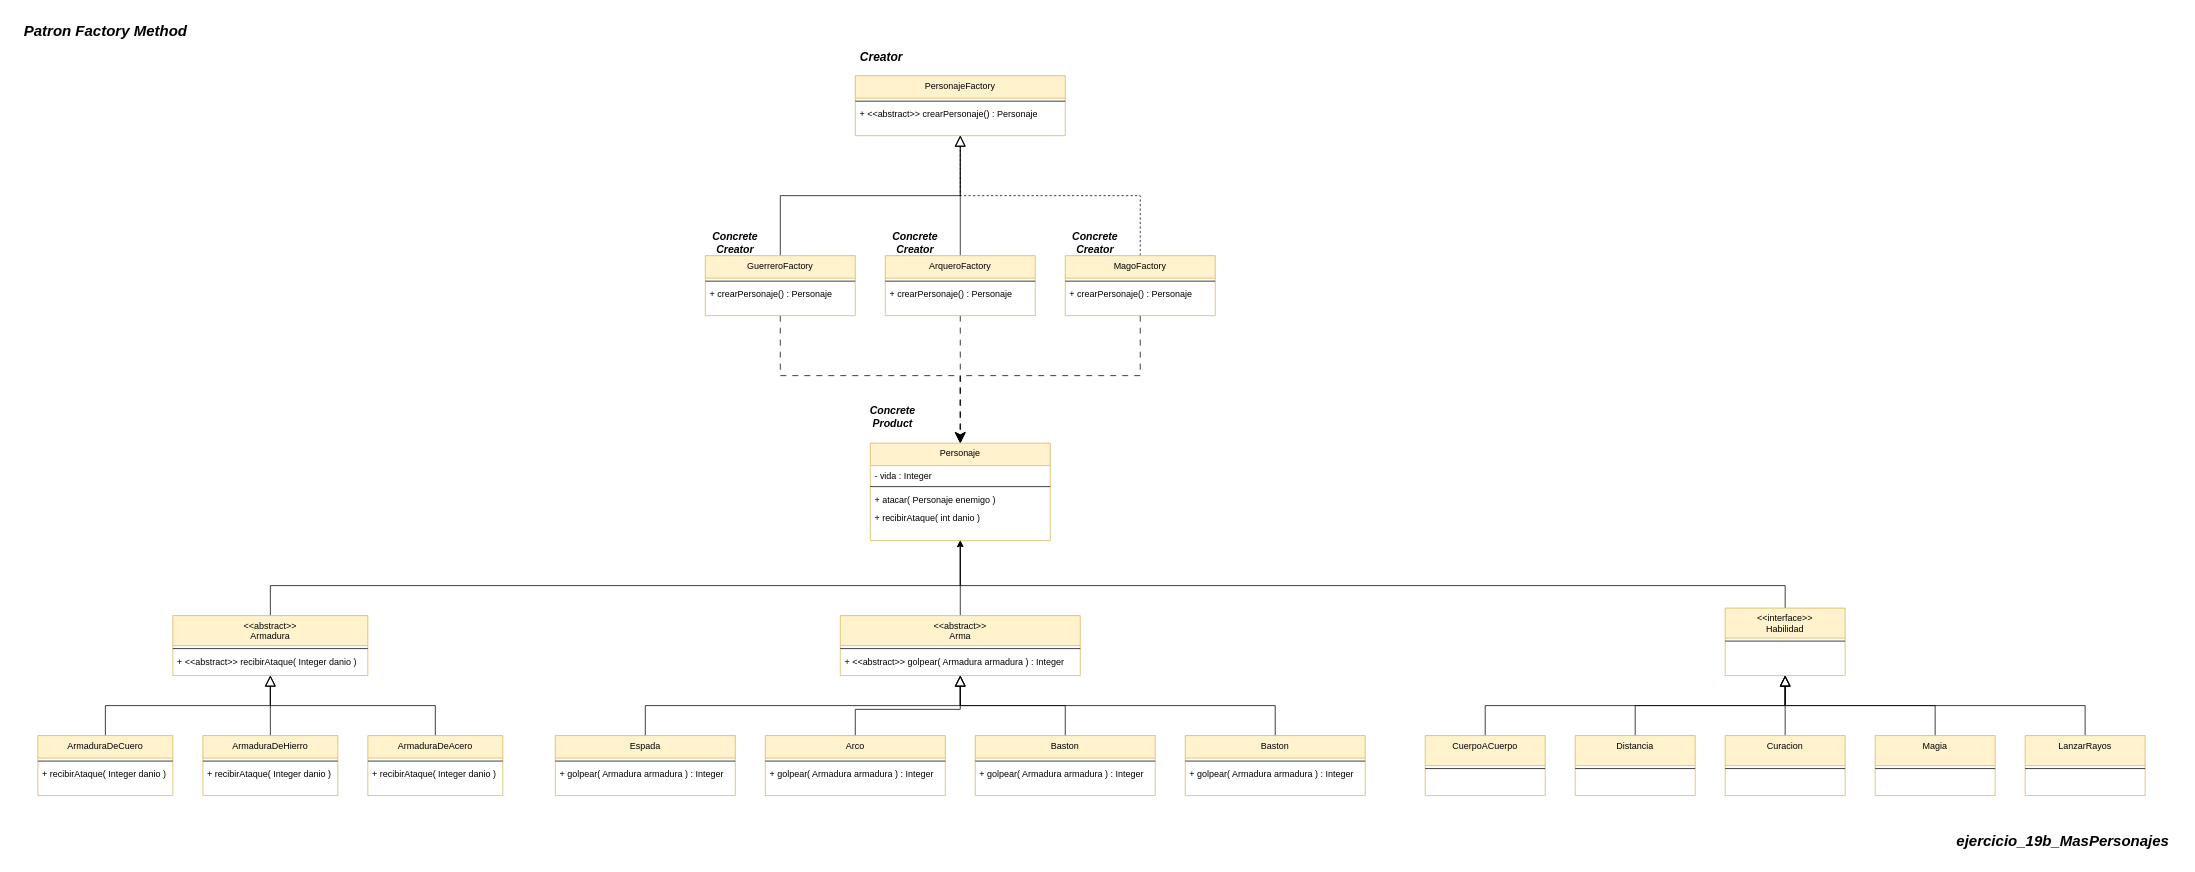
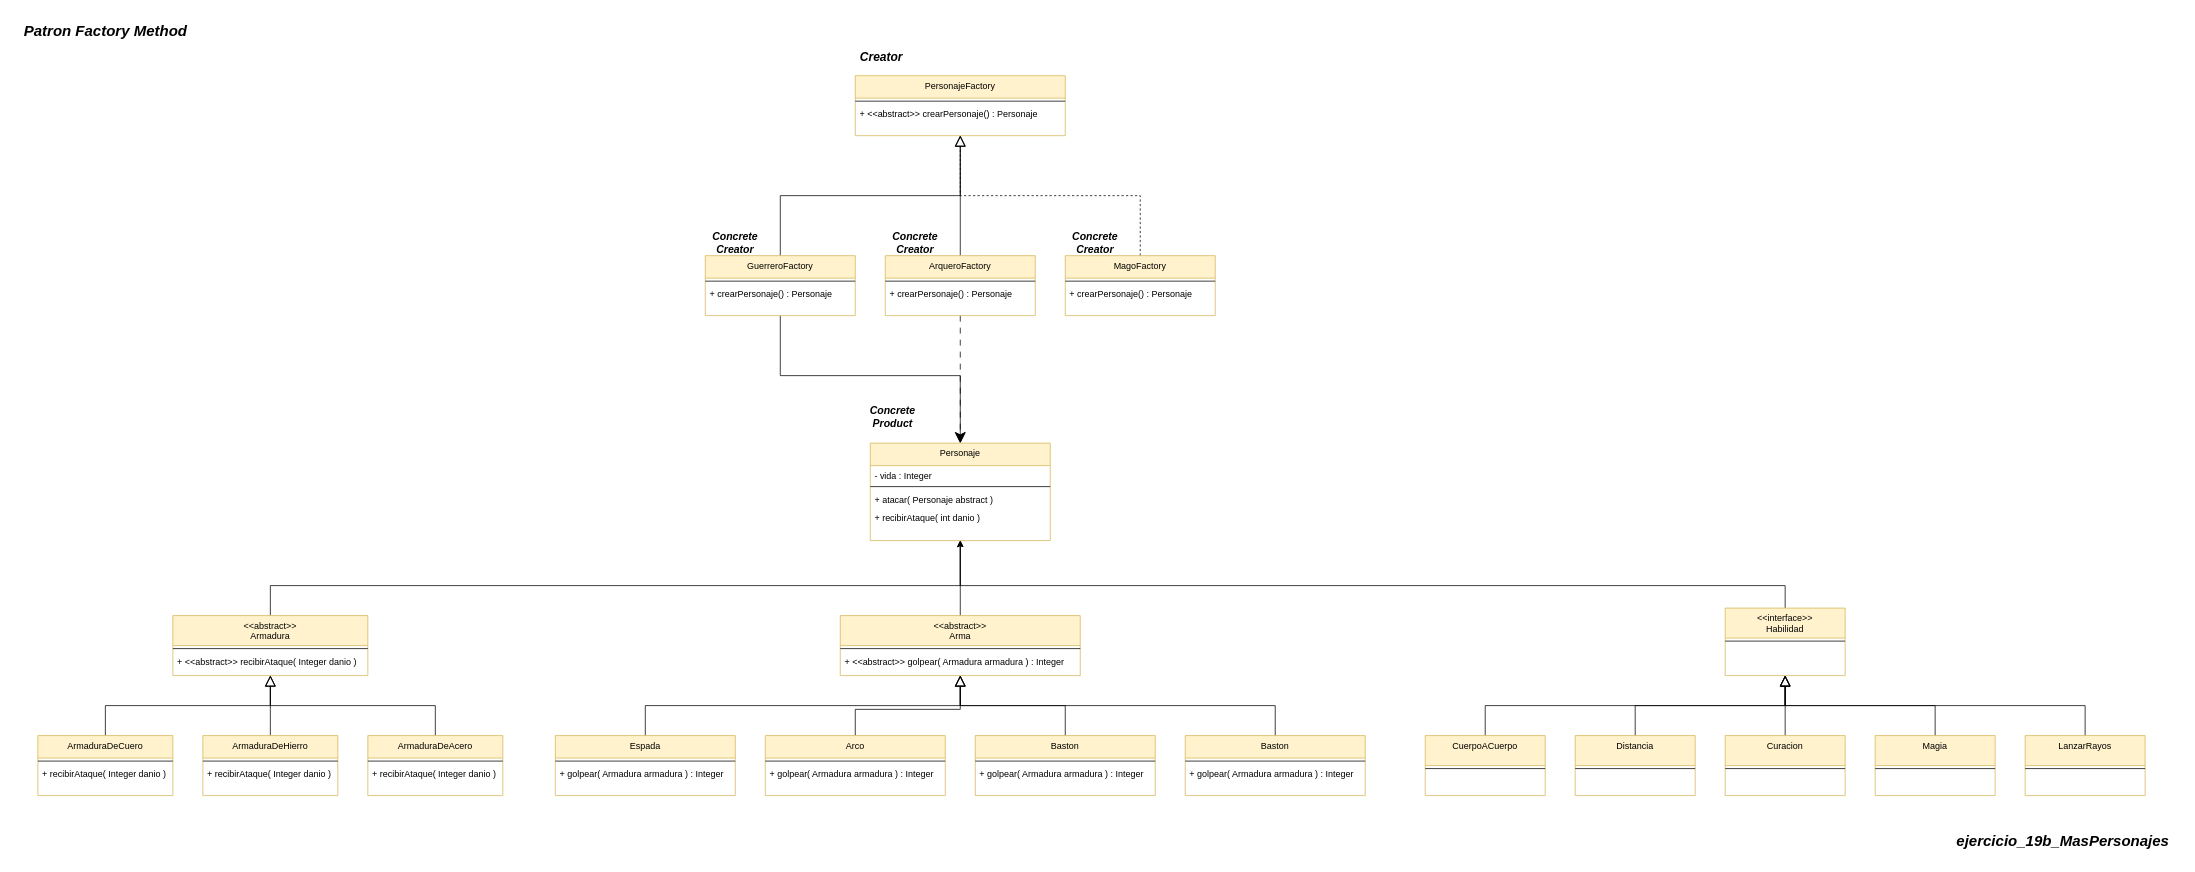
edge "GuerreroFactory" -> "Personaje": style dashed -> solid
edge "MagoFactory" -> "Personaje": removed
node "+ atacar( Personaje enemigo )": label "+ atacar( Personaje enemigo )" -> "+ atacar( Personaje abstract )"
